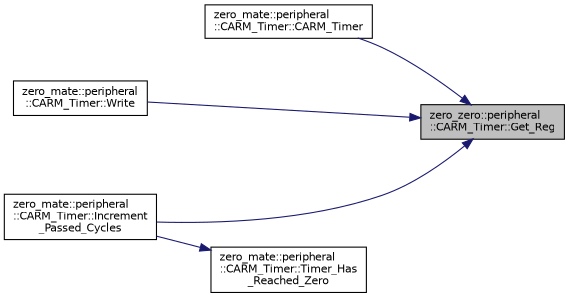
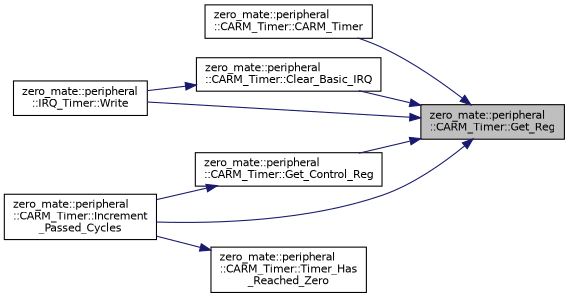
node "zero_mate::peripheral ::CARM_Timer::Clear_Basic_IRQ": added
node "zero_mate::peripheral ::CARM_Timer::Write": label "zero_mate::peripheral ::CARM_Timer::Write" -> "zero_mate::peripheral ::IRQ_Timer::Write"
node "zero_zero::peripheral ::CARM_Timer::Get_Reg": label "zero_zero::peripheral ::CARM_Timer::Get_Reg" -> "zero_mate::peripheral ::CARM_Timer::Get_Reg"
node "zero_mate::peripheral ::CARM_Timer::Get_Control_Reg": added
